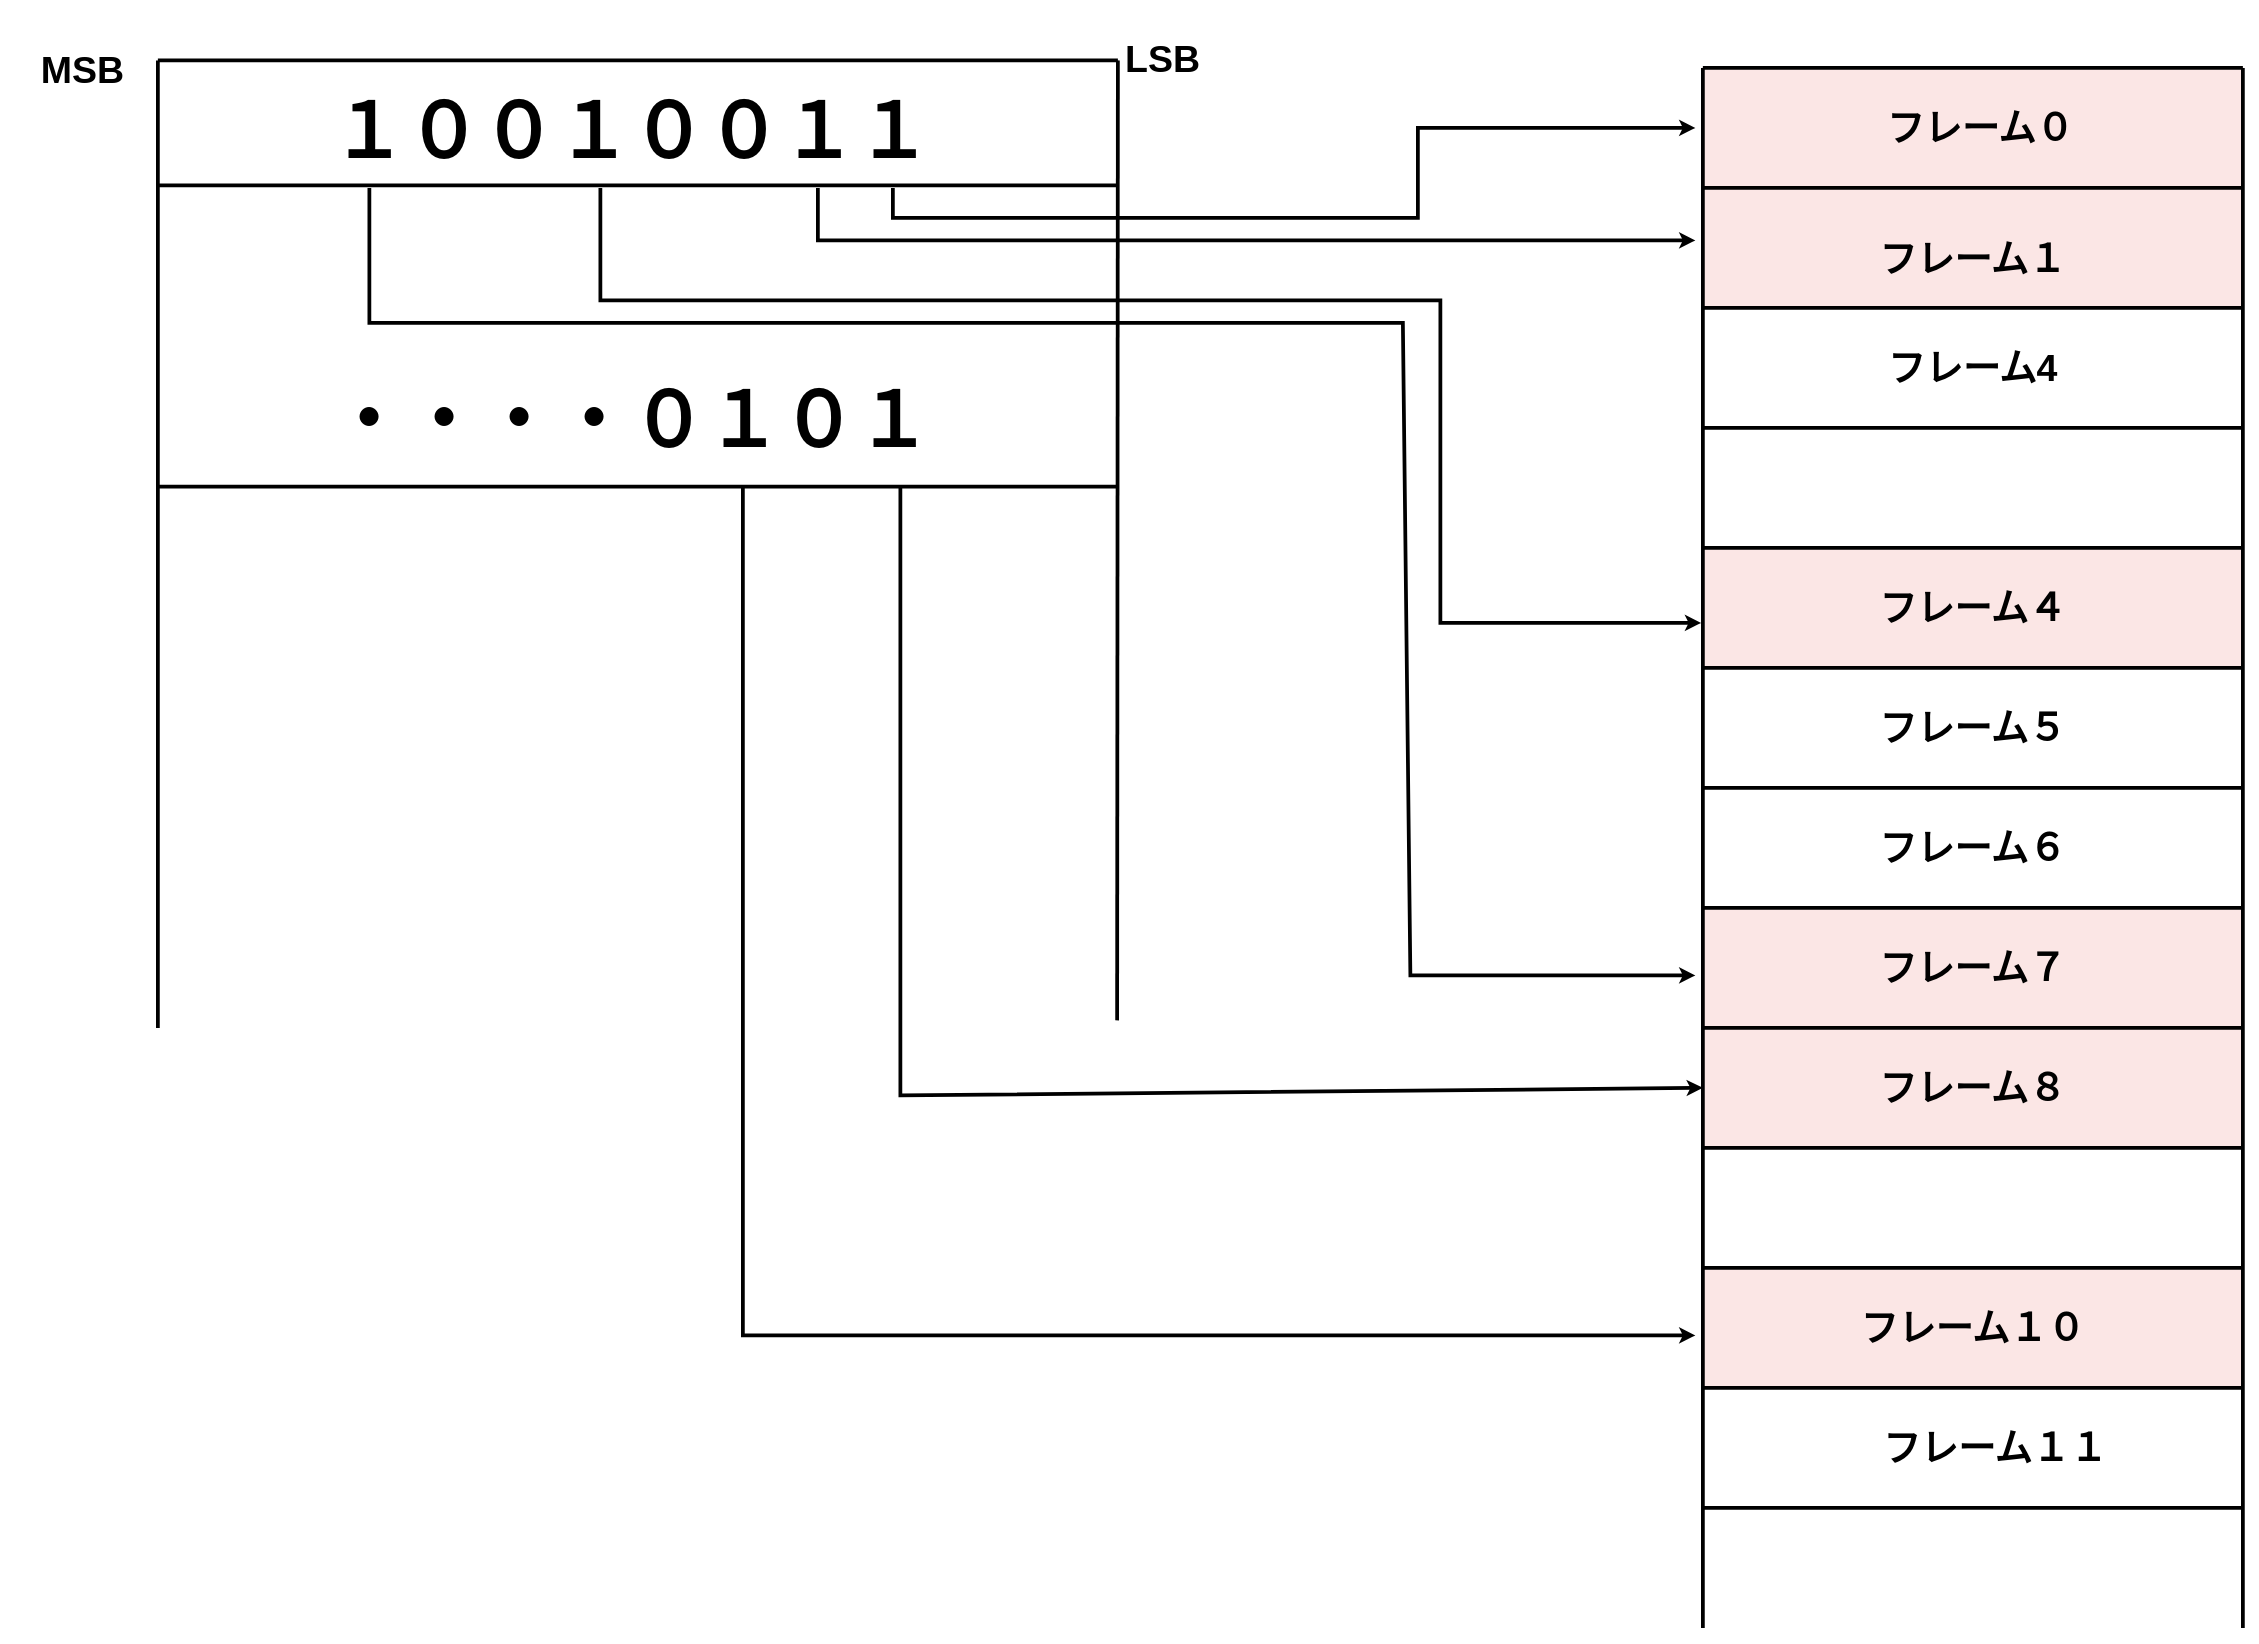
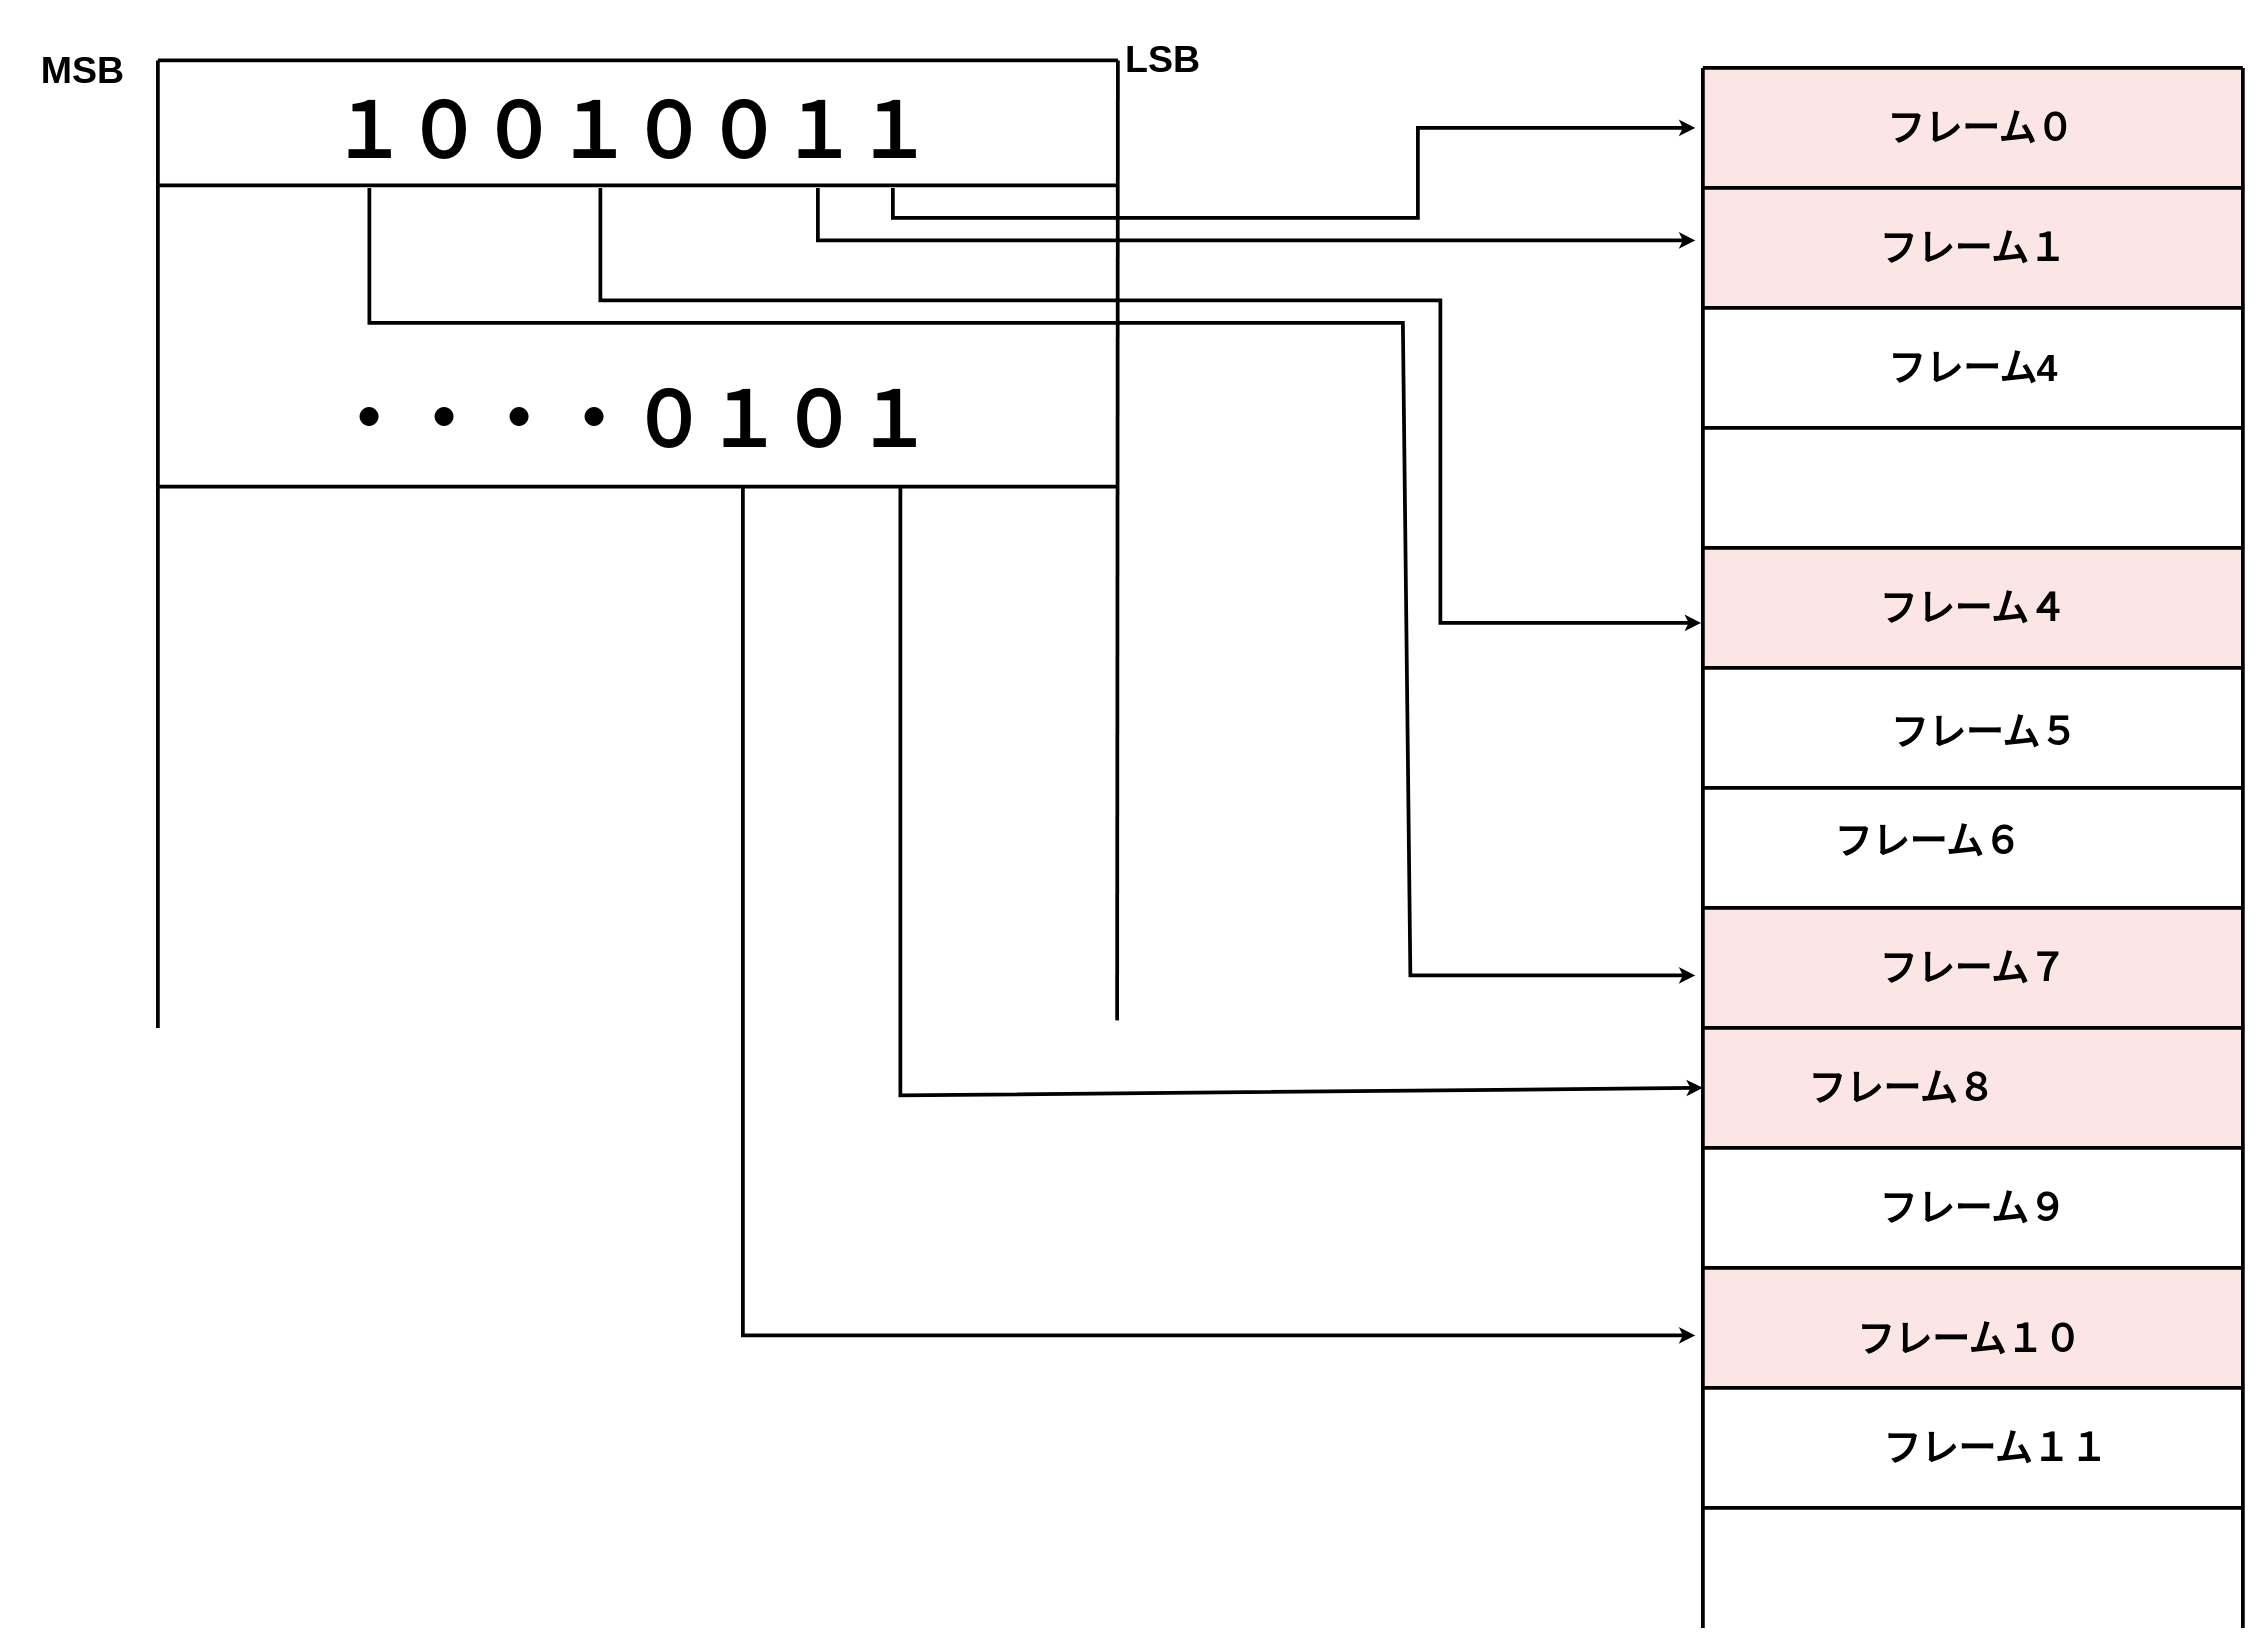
node "フレーム１": moved (1973, 259) -> (1973, 248)
node "フレーム５": moved (1973, 728) -> (1984, 732)
node "フレーム６": moved (1973, 848) -> (1928, 840)
node "フレーム８": moved (1973, 1088) -> (1902, 1088)
node "フレーム９": added
node "フレーム１０": moved (1973, 1328) -> (1969, 1339)
